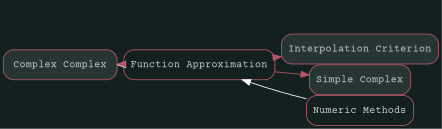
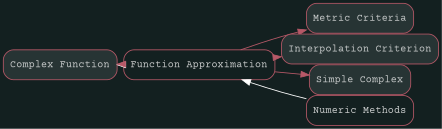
node "Metric Criteria": added
node "Complex Complex": label "Complex Complex" -> "Complex Function"
